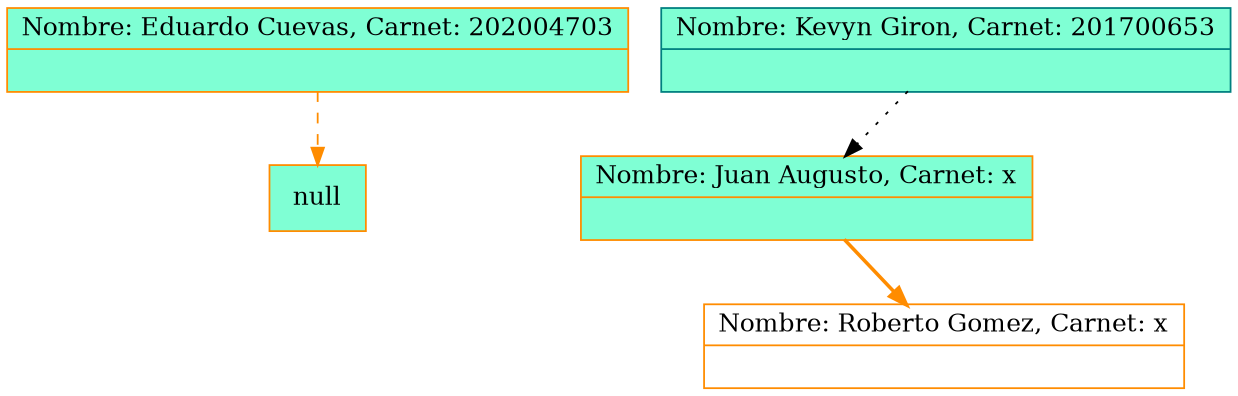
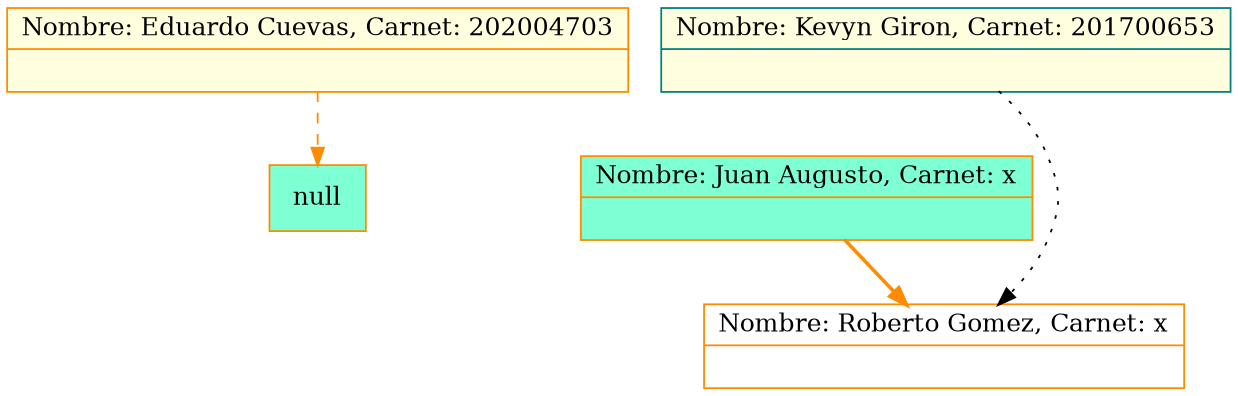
node "Nombre: Eduardo Cuevas, Carnet: 202004703": fillcolor aquamarine -> lightyellow
node "Nombre: Kevyn Giron, Carnet: 201700653": fillcolor aquamarine -> lightyellow
edge "Nombre: Kevyn Giron, Carnet: 201700653" -> "Nombre: Juan Augusto, Carnet: x": now "Nombre: Kevyn Giron, Carnet: 201700653" -> "Nombre: Roberto Gomez, Carnet: x"
